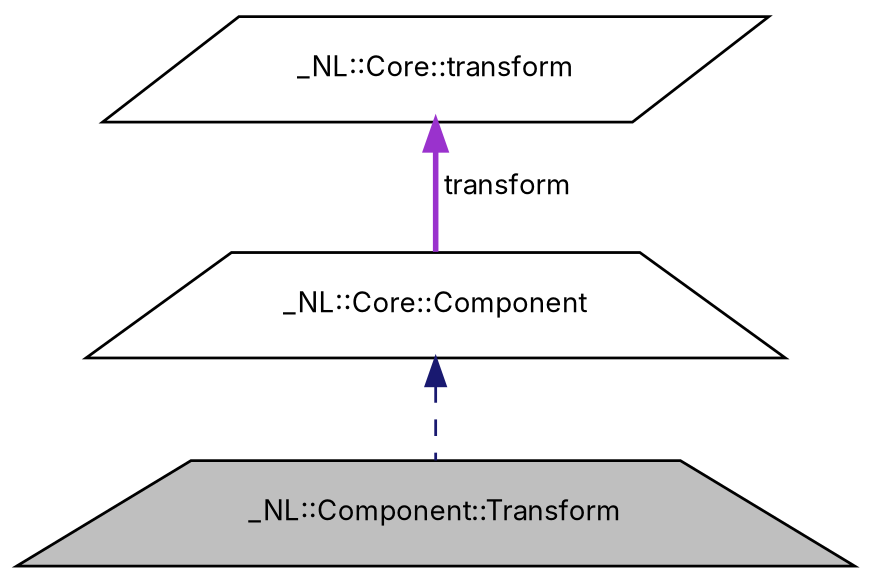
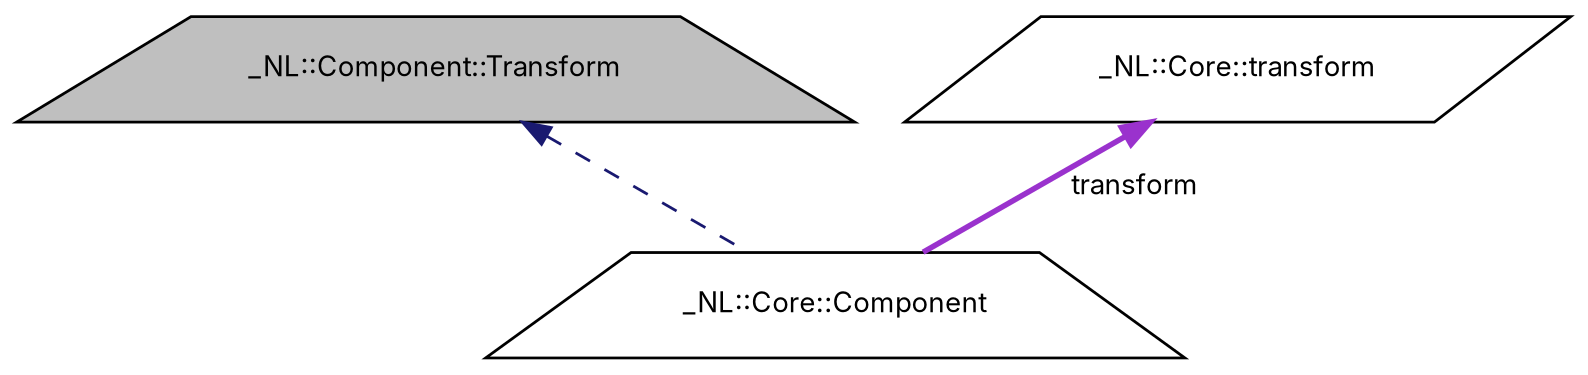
edge "_NL::Component::Transform" -> "_NL::Core::Component": reversed
